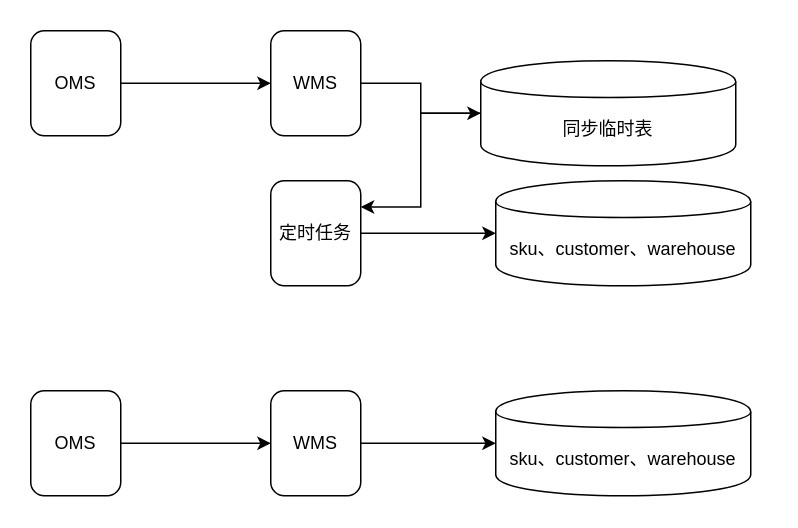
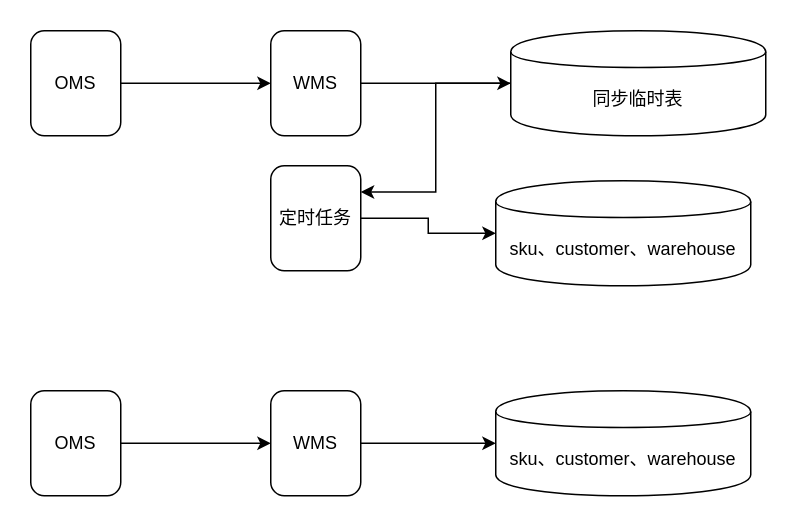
node "同步临时表": moved (608, 113) -> (638, 83)
node "定时任务": moved (316, 233) -> (316, 218)
